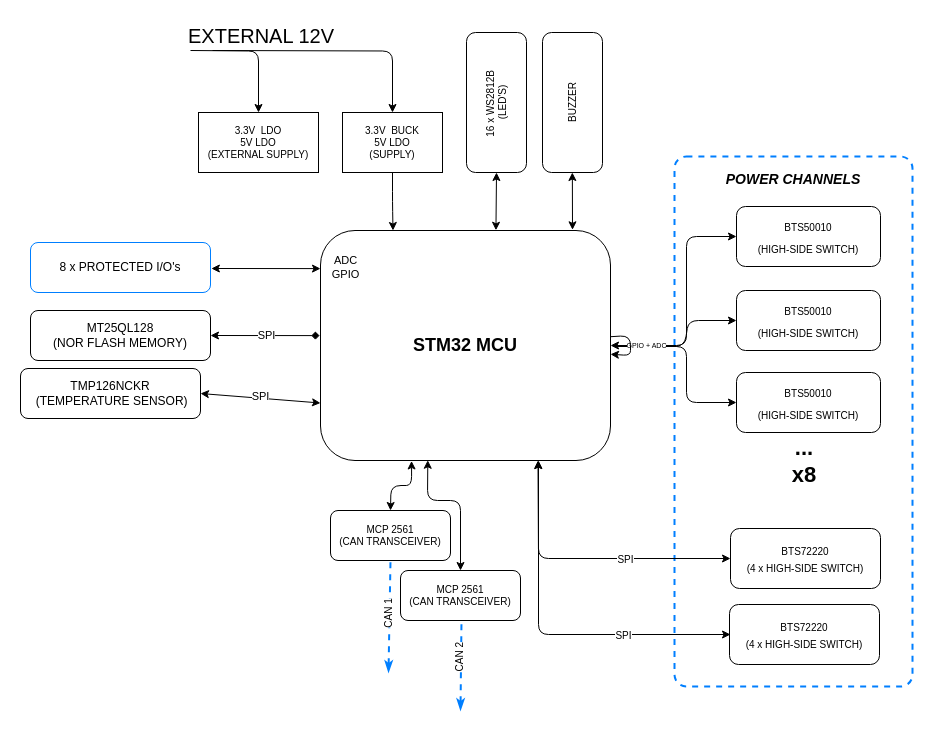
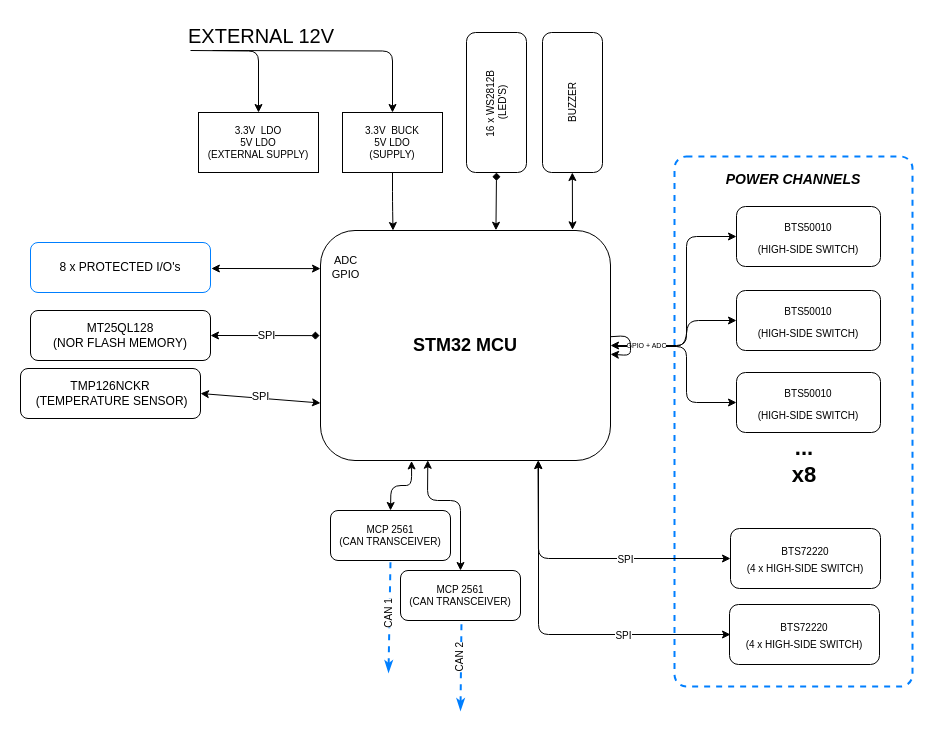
edge "16 x WS2812B (LED'S)" -- "STM32 MCU": arrowhead classic -> diamond
